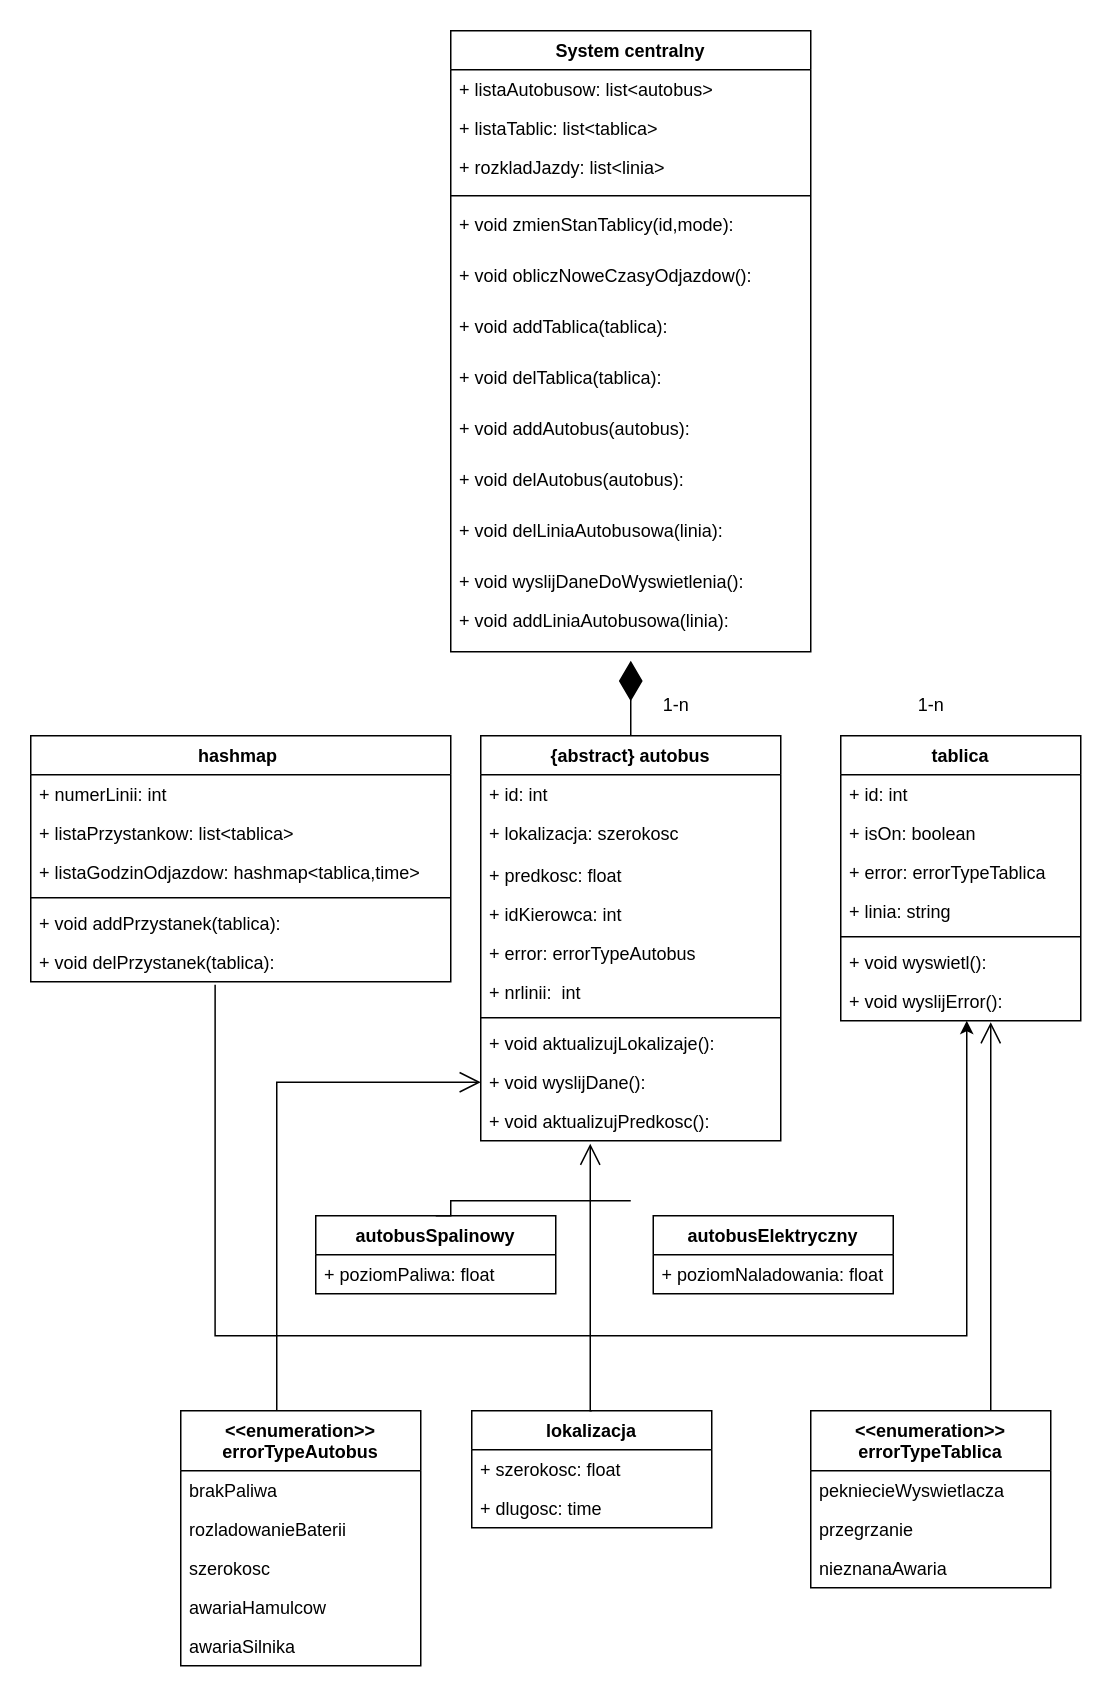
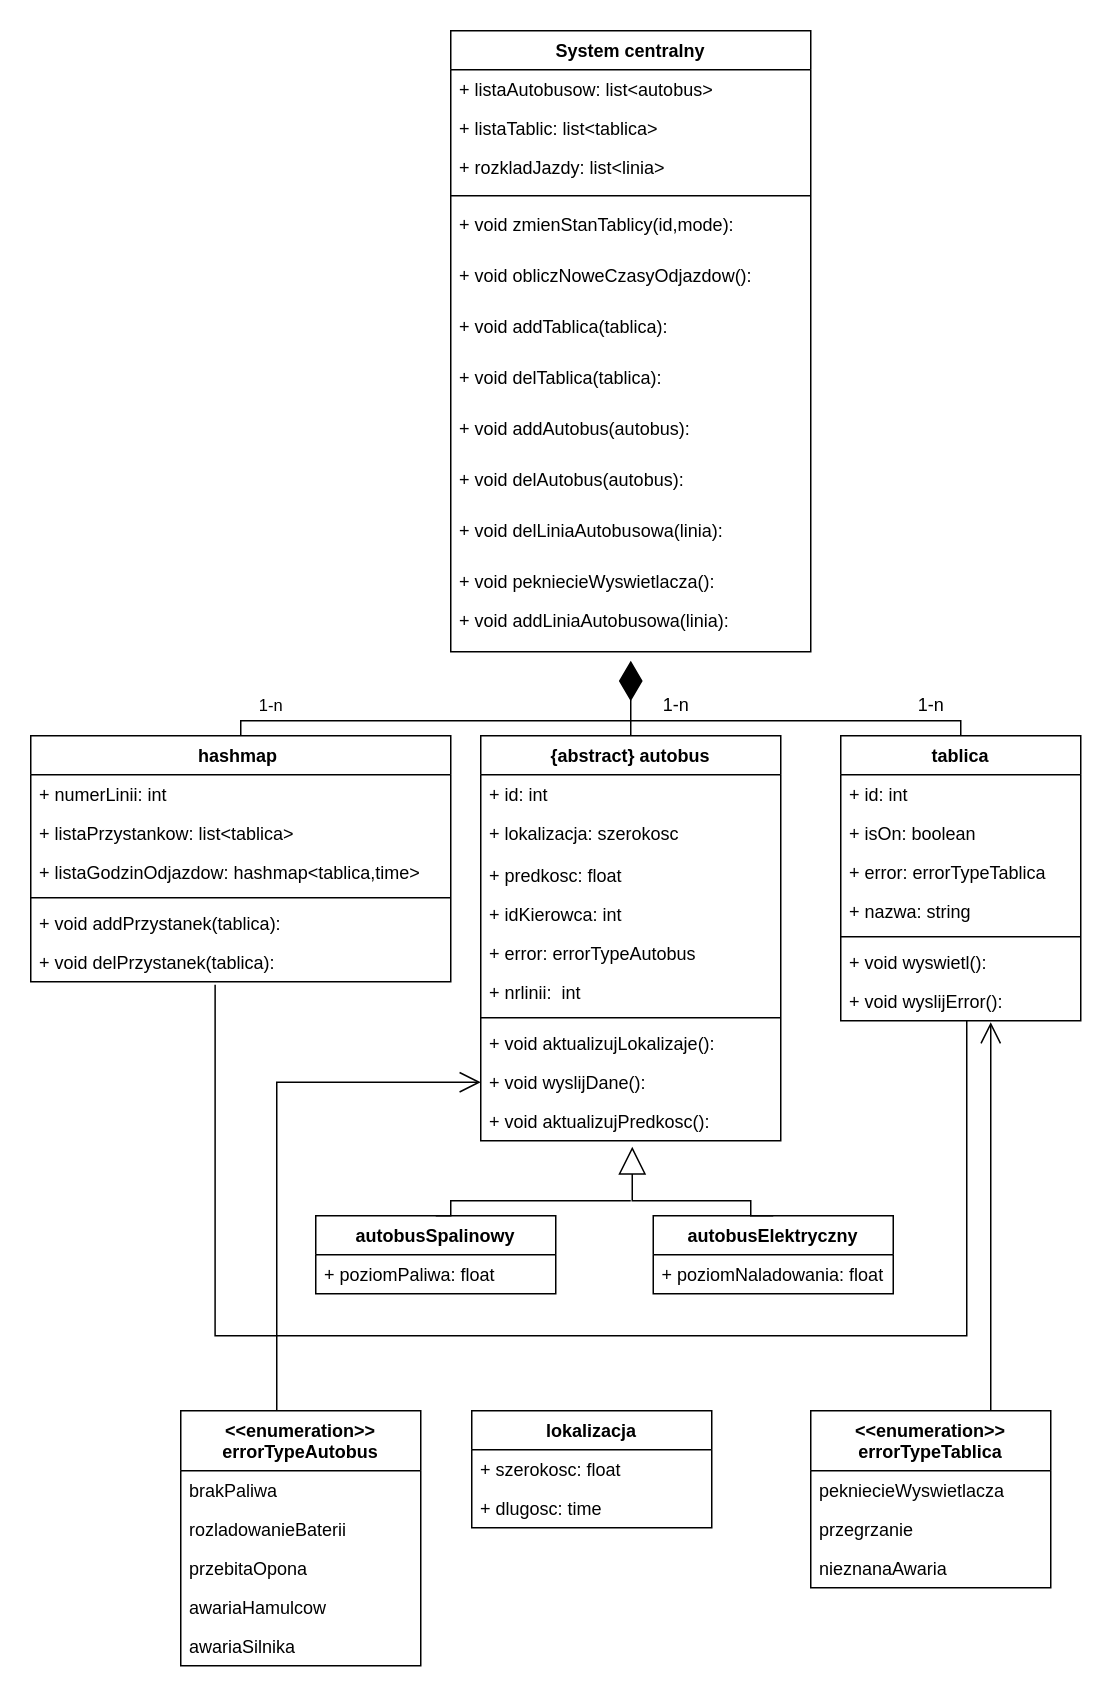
node "+ void wyslijDaneDoWyswietlenia():": label "+ void wyslijDaneDoWyswietlenia():" -> "+ void pekniecieWyswietlacza():"
edge "hashmap" -- "tablica": added, label "1-n"
node "+ linia: string": label "+ linia: string" -> "+ nazwa: string"
edge "+ void delPrzystanek(tablica):" -> "+ void wyslijError():": arrowhead classic -> none
edge "autobusElektryczny" -> "+ void aktualizujPredkosc():": added
edge "lokalizacja" -> "+ void aktualizujPredkosc():": removed
node "szerokosc": label "szerokosc" -> "przebitaOpona"
